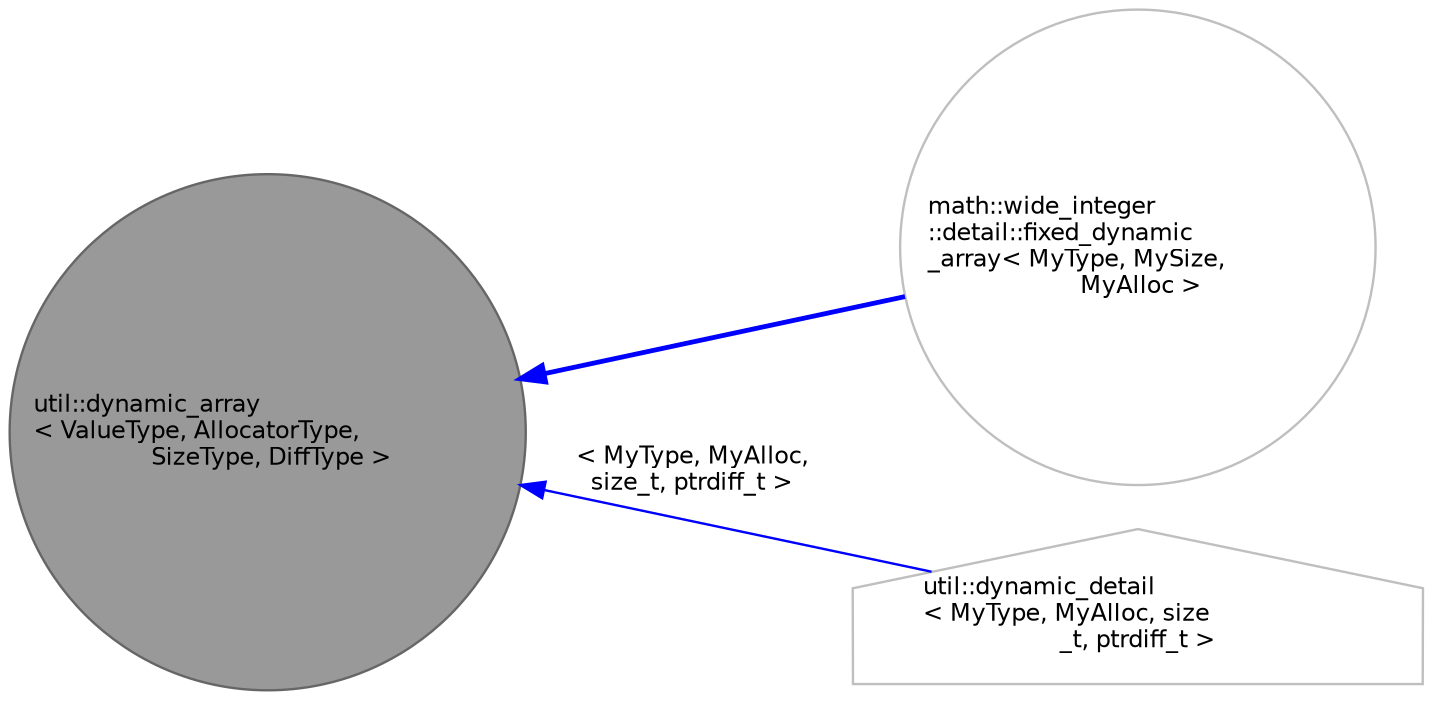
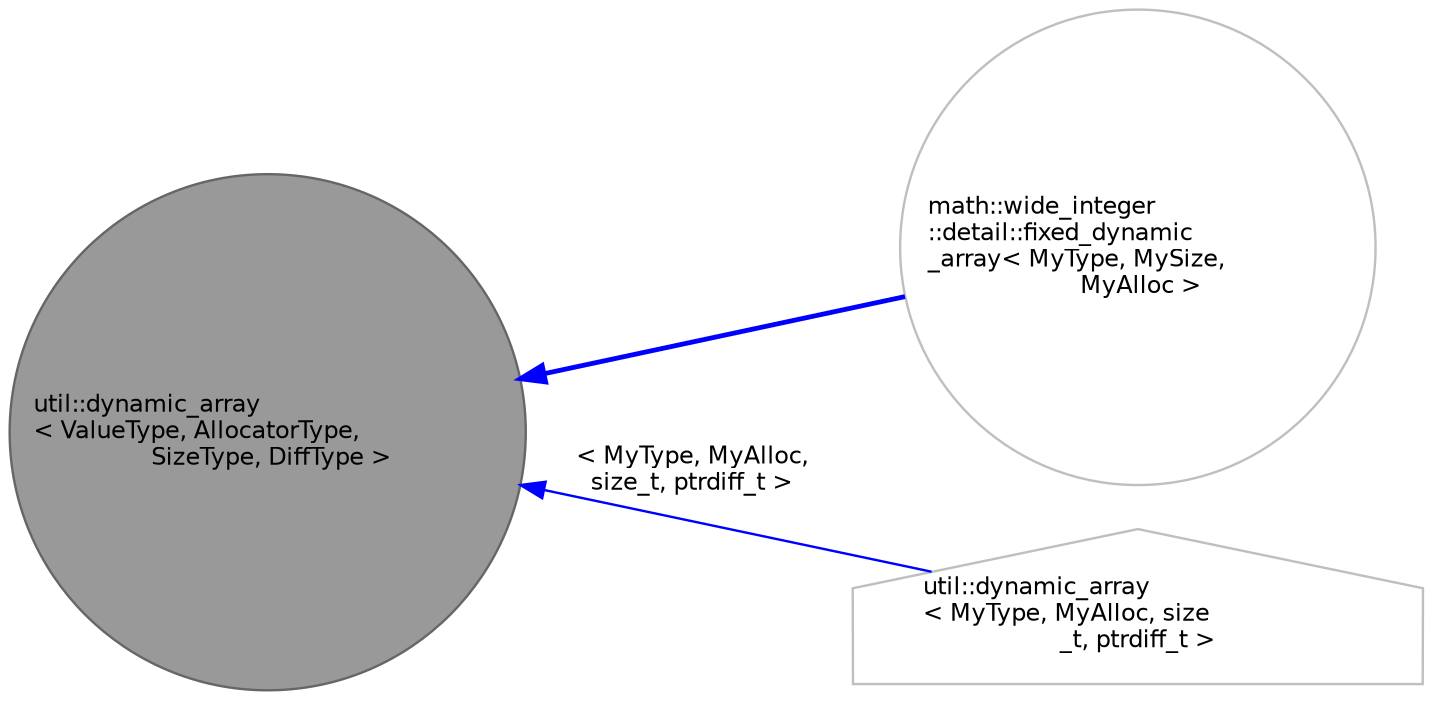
node "util::dynamic_detail < MyType, MyAlloc, size _t, ptrdiff_t >": label "util::dynamic_detail < MyType, MyAlloc, size _t, ptrdiff_t >" -> "util::dynamic_array < MyType, MyAlloc, size _t, ptrdiff_t >"
